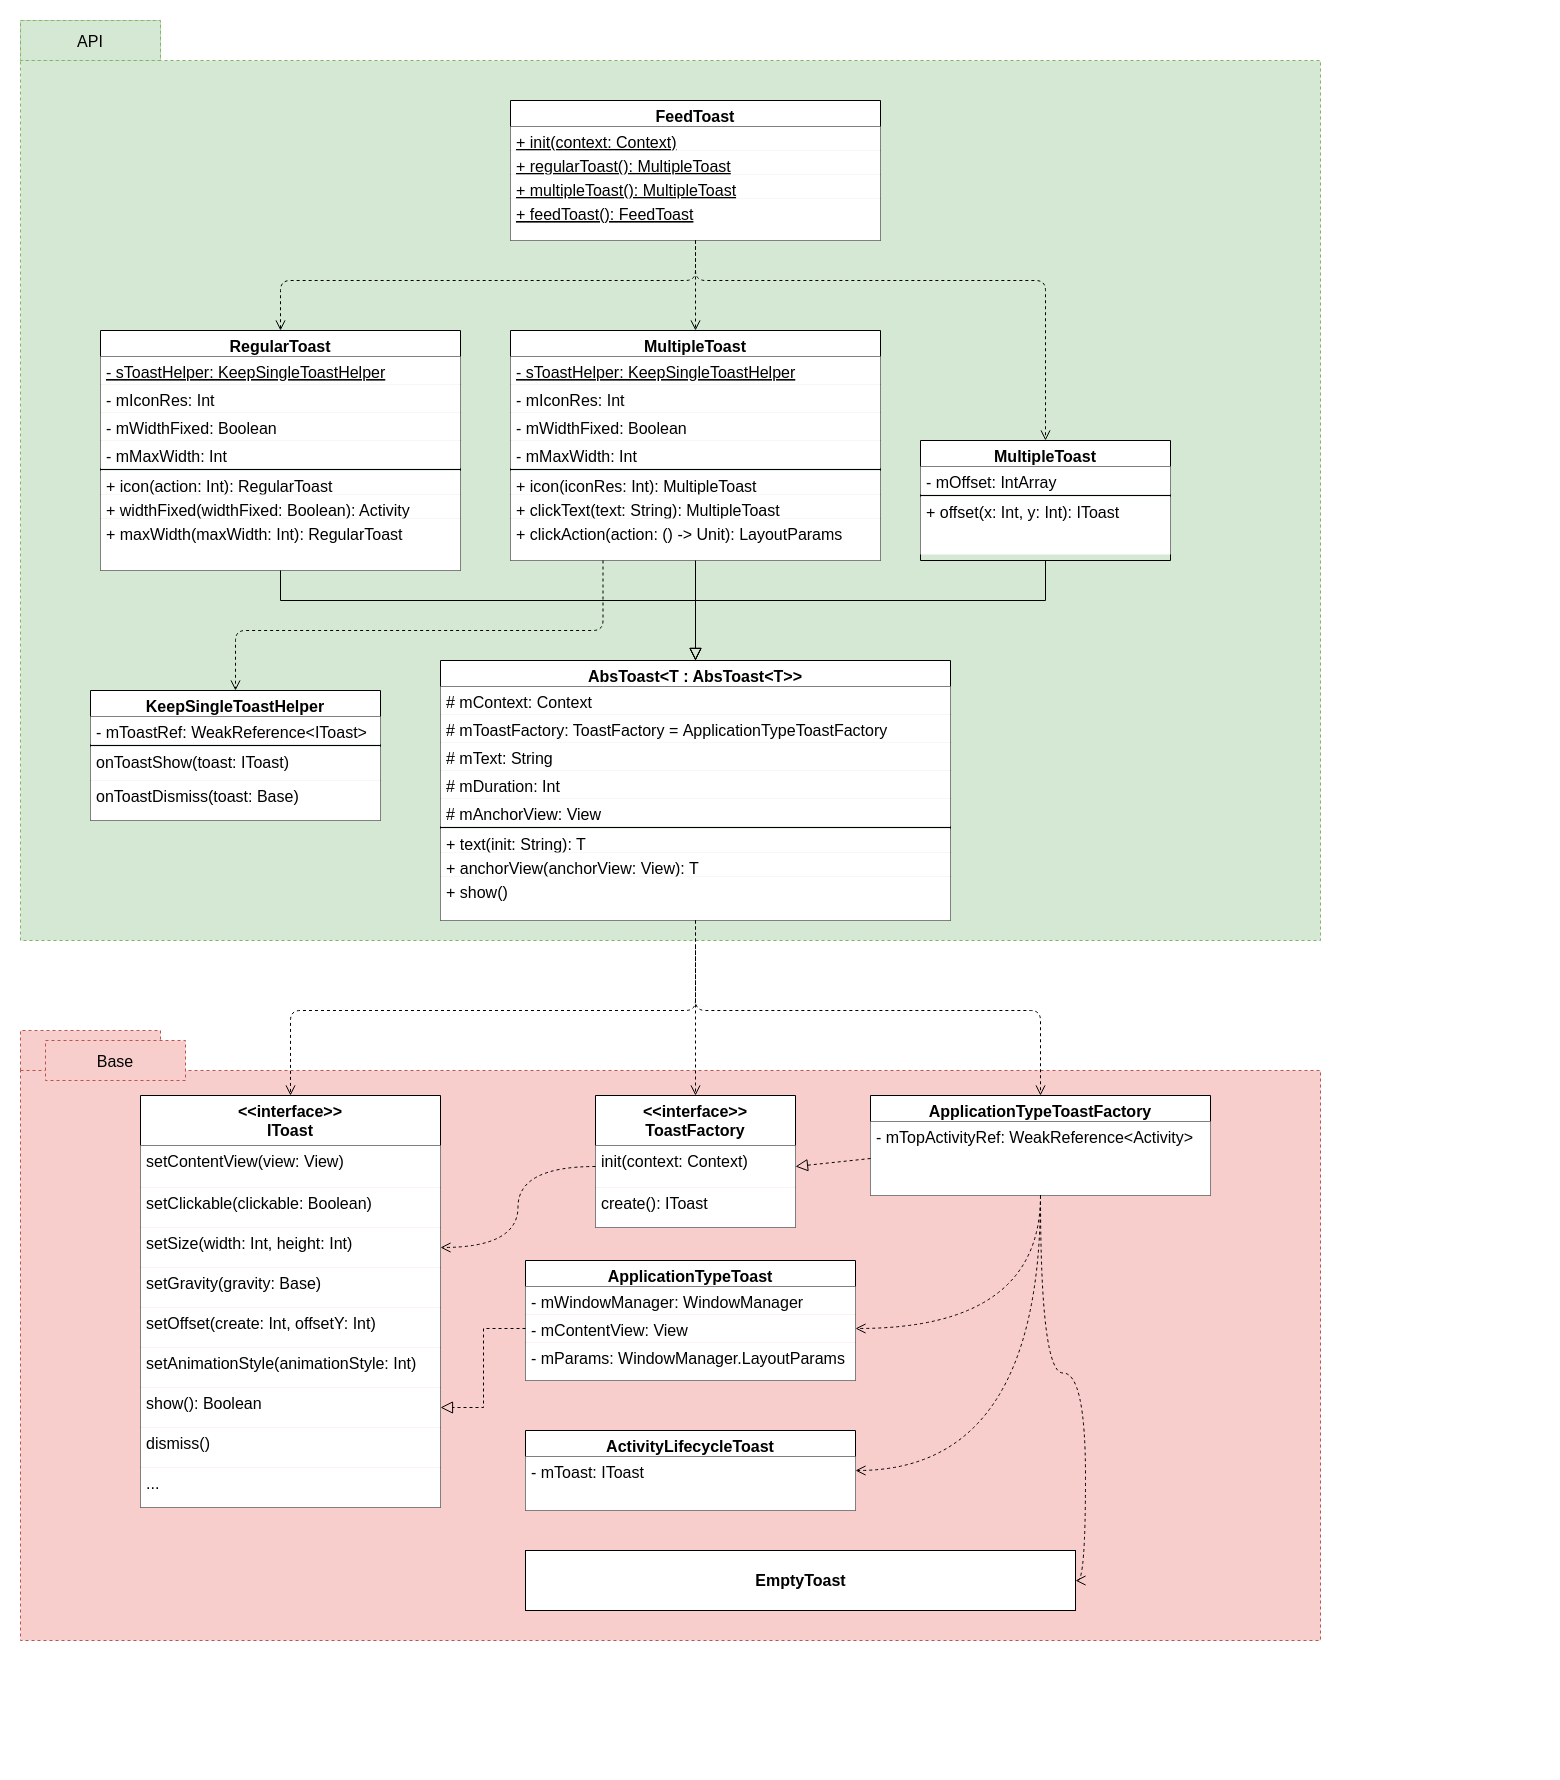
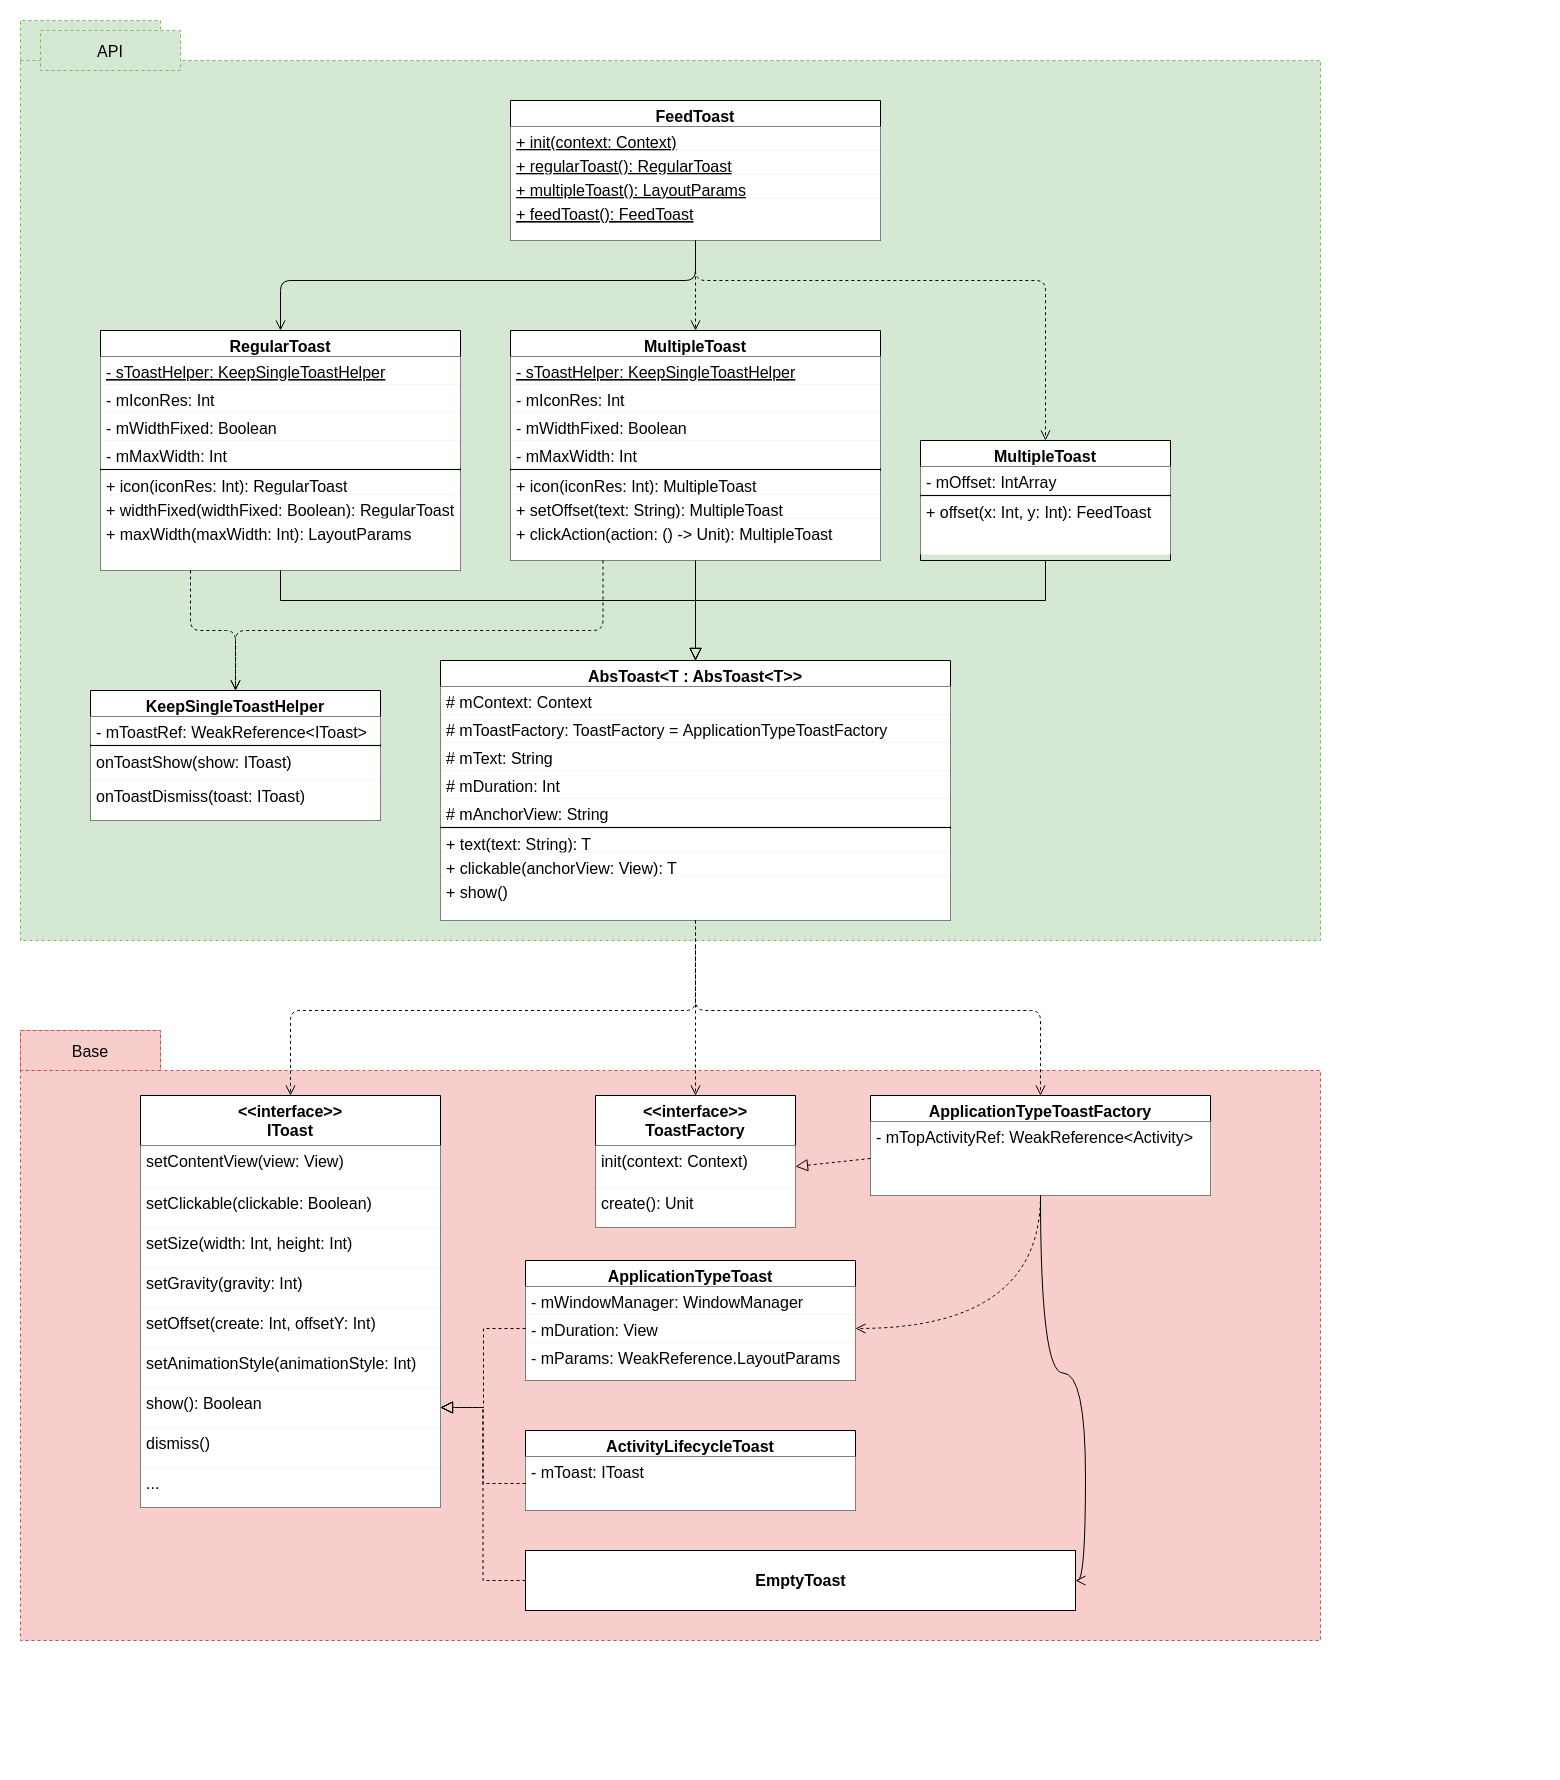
node "API": moved (91, 41) -> (111, 51)
node "+ regularToast(): MultipleToast": label "+ regularToast(): MultipleToast" -> "+ regularToast(): RegularToast"
node "+ multipleToast(): MultipleToast": label "+ multipleToast(): MultipleToast" -> "+ multipleToast(): LayoutParams"
edge "FeedToast" -> "RegularToast": style dashed -> solid
node "+ icon(action: Int): RegularToast": label "+ icon(action: Int): RegularToast" -> "+ icon(iconRes: Int): RegularToast"
node "+ widthFixed(widthFixed: Boolean): Activity": label "+ widthFixed(widthFixed: Boolean): Activity" -> "+ widthFixed(widthFixed: Boolean): RegularToast"
node "+ clickText(text: String): MultipleToast": label "+ clickText(text: String): MultipleToast" -> "+ setOffset(text: String): MultipleToast"
node "+ offset(x: Int, y: Int): IToast": label "+ offset(x: Int, y: Int): IToast" -> "+ offset(x: Int, y: Int): FeedToast"
node "+ maxWidth(maxWidth: Int): RegularToast": label "+ maxWidth(maxWidth: Int): RegularToast" -> "+ maxWidth(maxWidth: Int): LayoutParams"
node "+ clickAction(action: () -> Unit): LayoutParams": label "+ clickAction(action: () -> Unit): LayoutParams" -> "+ clickAction(action: () -> Unit): MultipleToast"
edge "RegularToast" -> "KeepSingleToastHelper": added
node "onToastShow(toast: IToast)": label "onToastShow(toast: IToast)" -> "onToastShow(show: IToast)"
node "onToastDismiss(toast: Base)": label "onToastDismiss(toast: Base)" -> "onToastDismiss(toast: IToast)"
node "# mAnchorView: View": label "# mAnchorView: View" -> "# mAnchorView: String"
node "+ text(init: String): T": label "+ text(init: String): T" -> "+ text(text: String): T"
node "+ anchorView(anchorView: View): T": label "+ anchorView(anchorView: View): T" -> "+ clickable(anchorView: View): T"
node "Base": moved (116, 1061) -> (91, 1051)
node "create(): IToast": label "create(): IToast" -> "create(): Unit"
edge "init(context: Context)" -> "setSize(width: Int, height: Int)": removed
node "setGravity(gravity: Base)": label "setGravity(gravity: Base)" -> "setGravity(gravity: Int)"
node "- mContentView: View": label "- mContentView: View" -> "- mDuration: View"
node "- mParams: WindowManager.LayoutParams": label "- mParams: WindowManager.LayoutParams" -> "- mParams: WeakReference.LayoutParams"
edge "ApplicationTypeToastFactory" -> "EmptyToast": style dashed -> solid
edge "ApplicationTypeToastFactory" -> "ActivityLifecycleToast": removed
edge "- mToast: IToast" -> "show(): Boolean": added
edge "EmptyToast" -> "show(): Boolean": added
